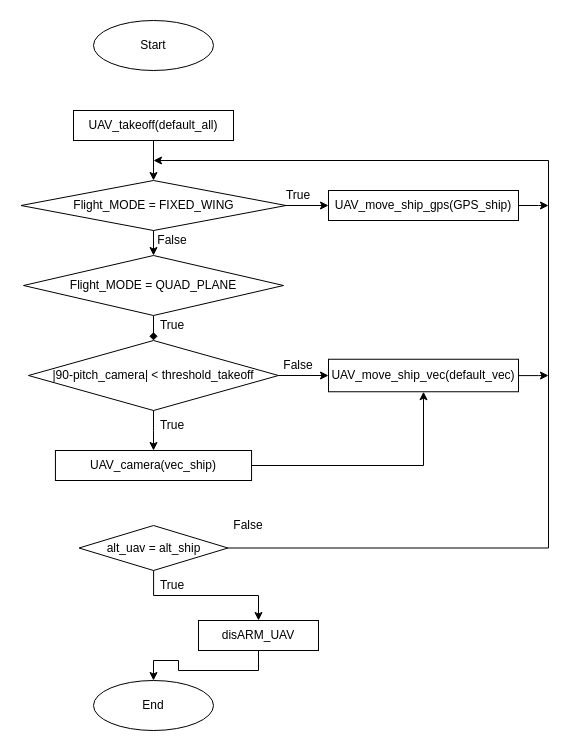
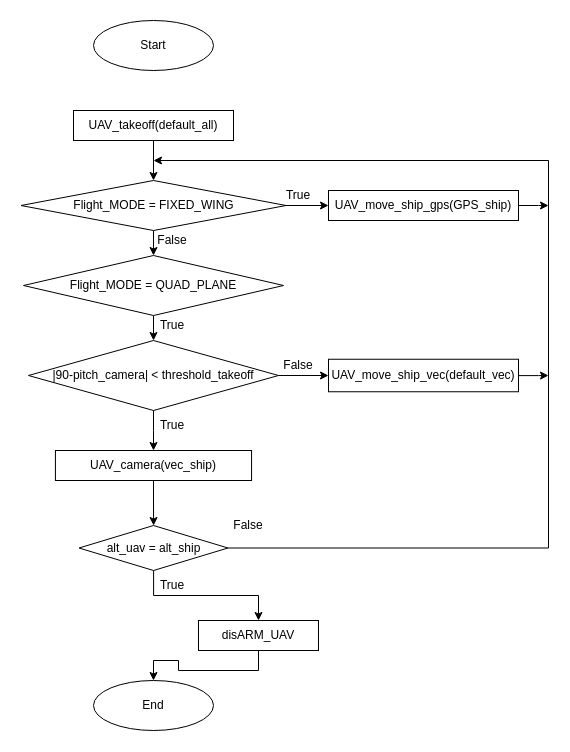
edge "Flight_MODE = QUAD_PLANE" -> "|90-pitch_camera| < threshold_takeoff": arrowhead diamond -> classic
edge "UAV_camera(vec_ship)" -> "UAV_move_ship_vec(default_vec)": now "UAV_camera(vec_ship)" -> "alt_uav = alt_ship"
